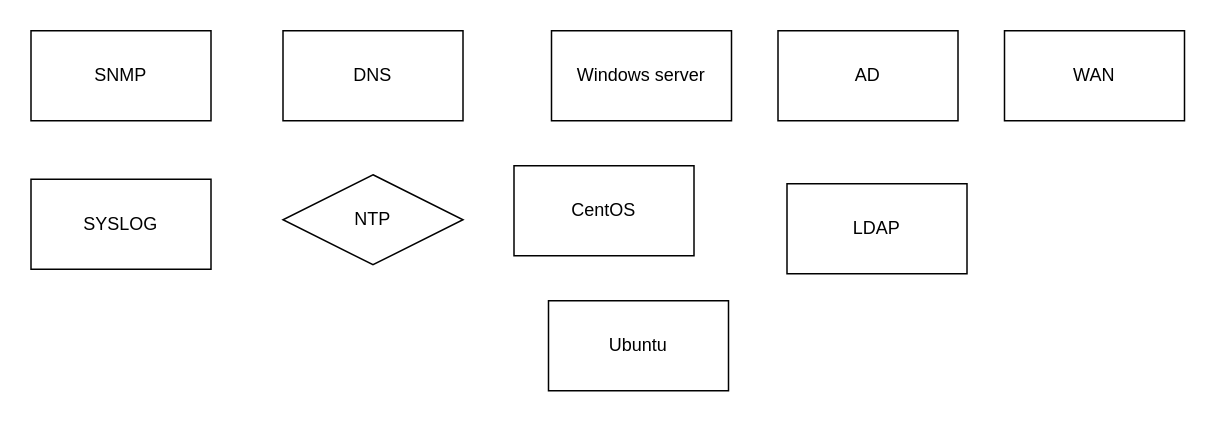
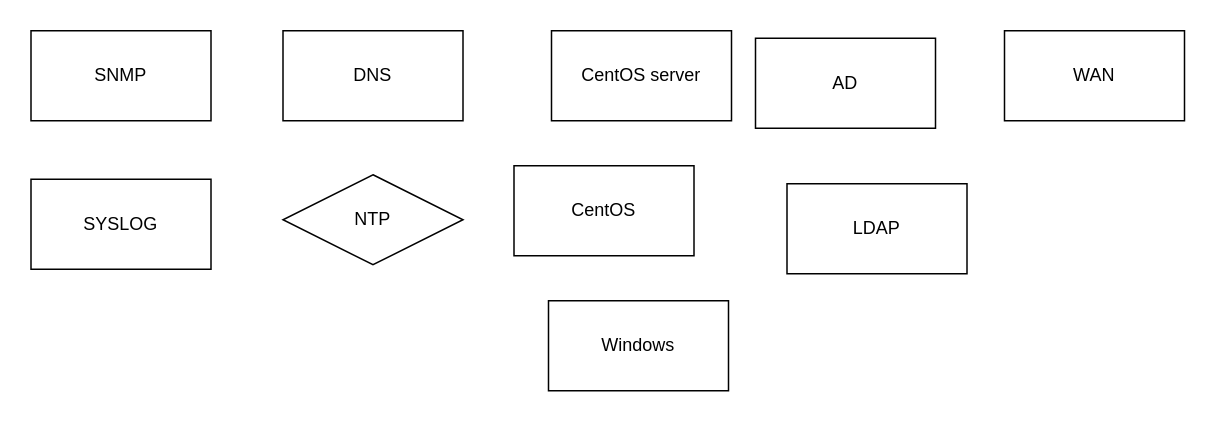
node "Windows server": label "Windows server" -> "CentOS server"
node "AD": moved (868, 76) -> (845, 83)
node "Ubuntu": label "Ubuntu" -> "Windows"
